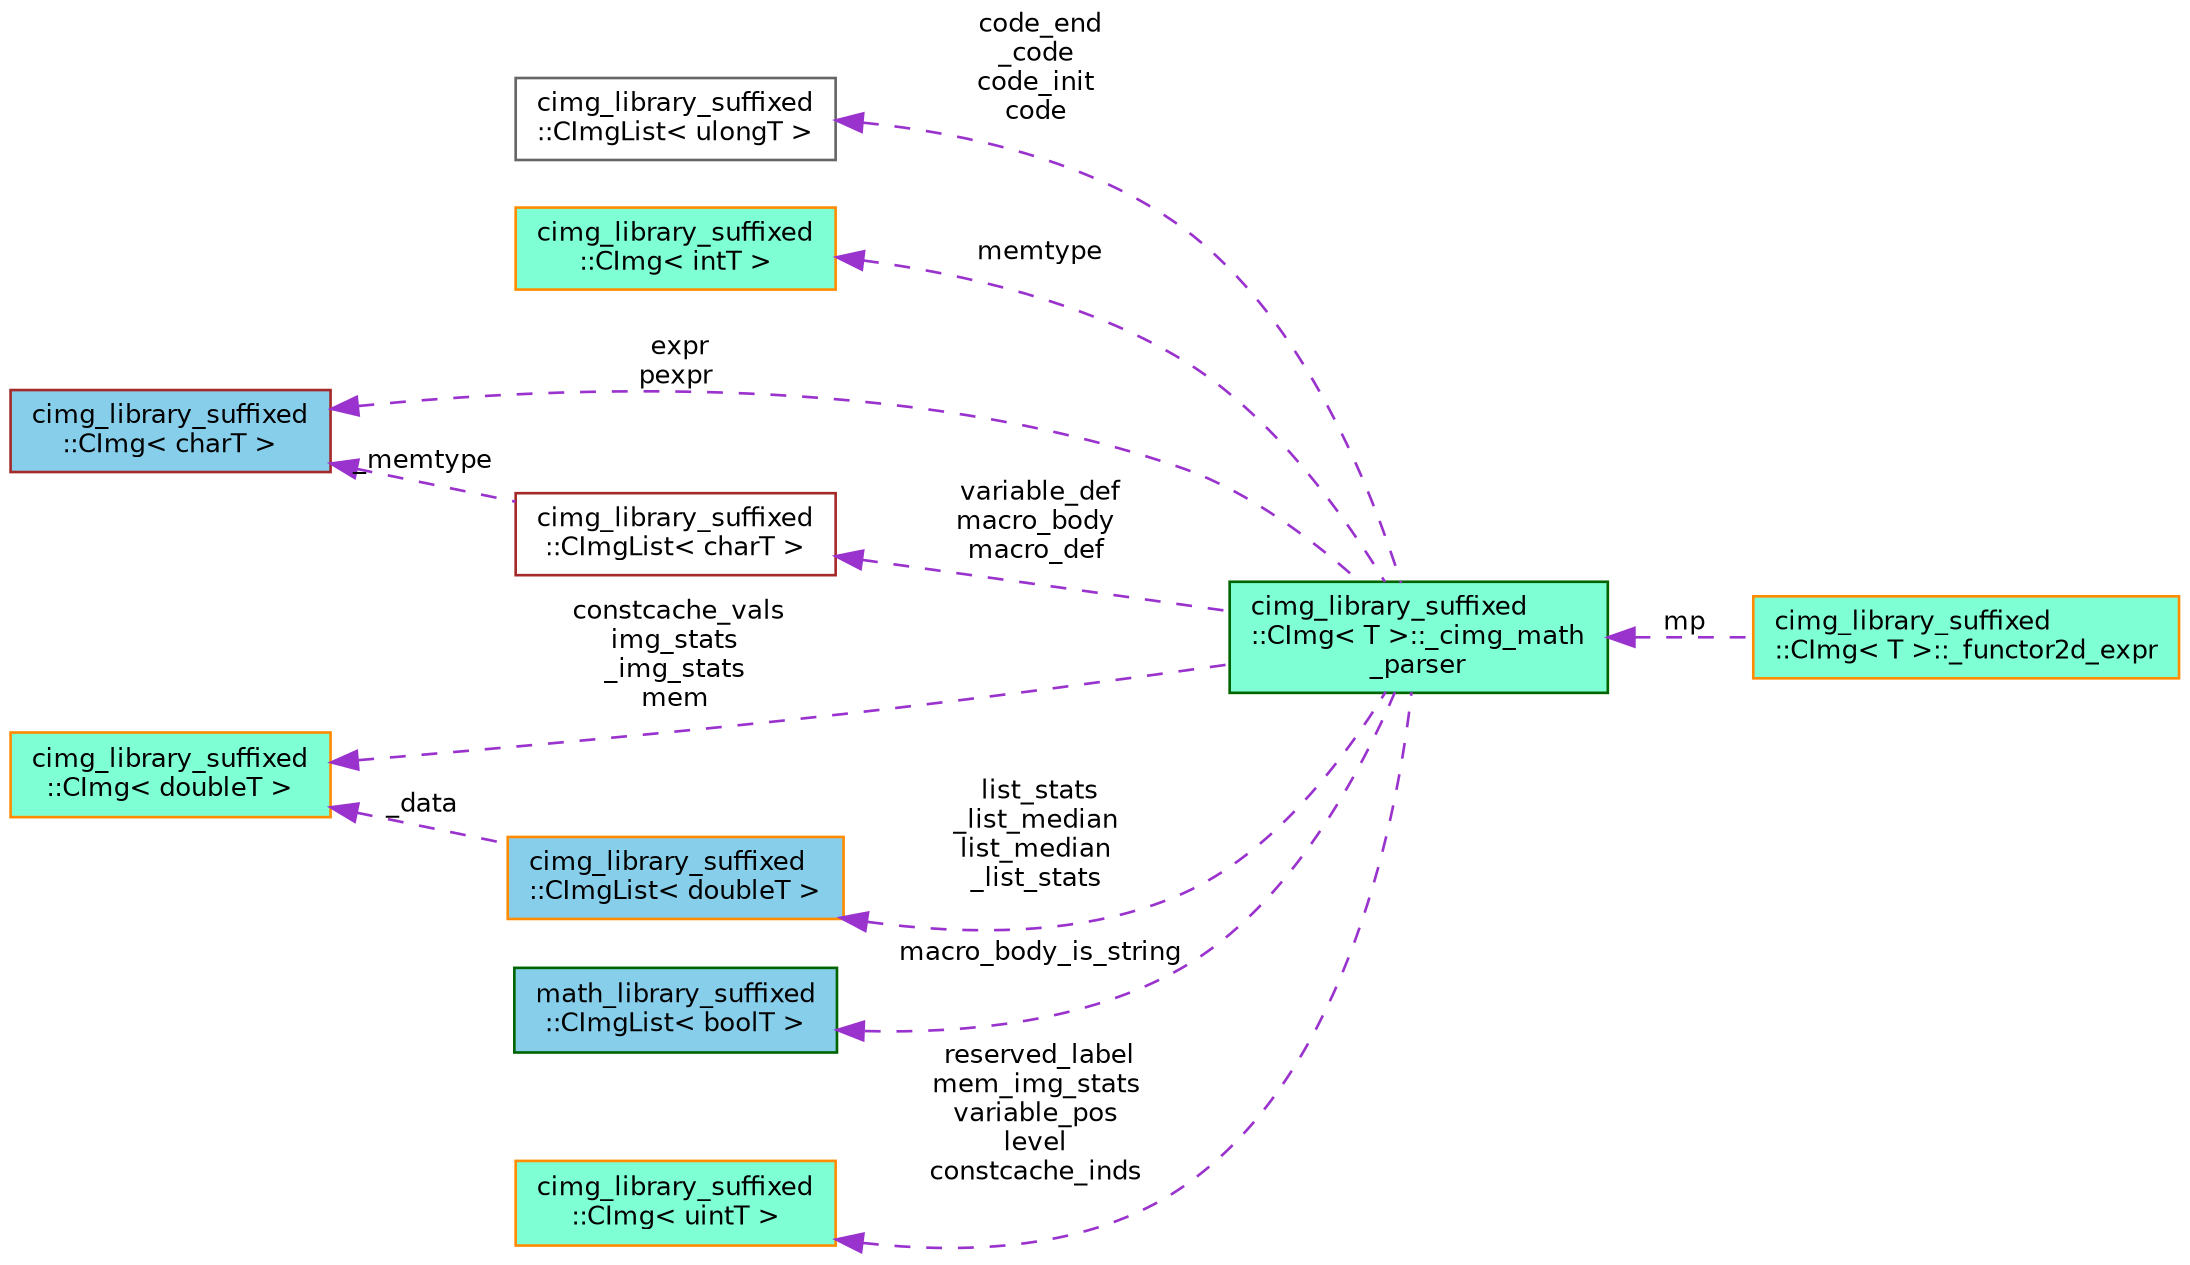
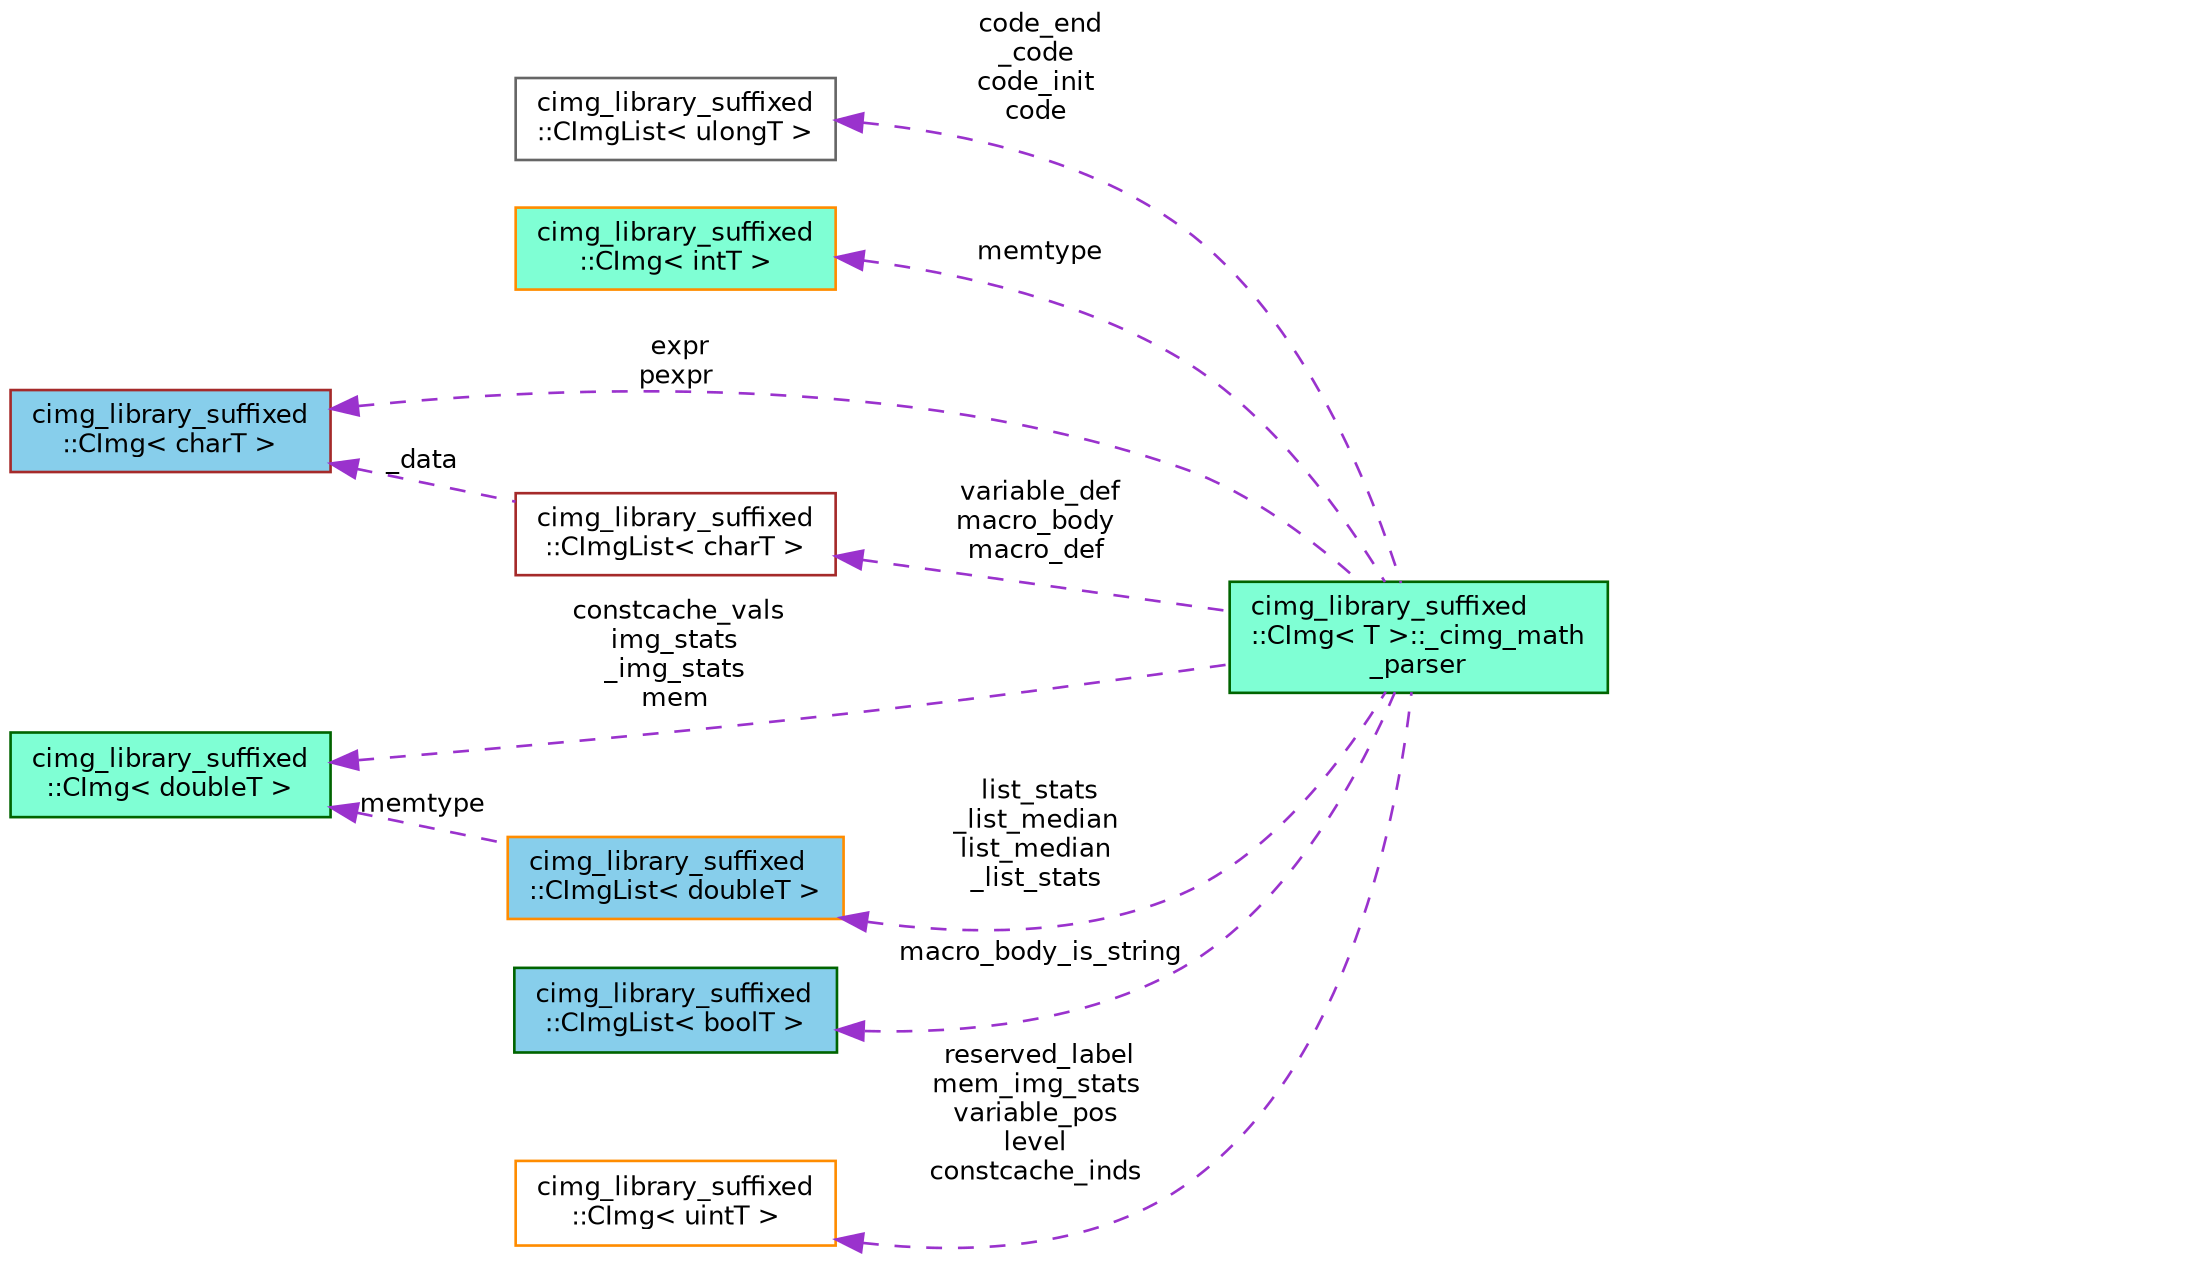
edge "cimg_library_suffixed ::CImgList< charT >" -> "cimg_library_suffixed ::CImg< charT >": label " _memtype" -> " _data"
node "cimg_library_suffixed ::CImg< T >::_functor2d_expr": removed
node "cimg_library_suffixed ::CImg< doubleT >": color darkorange -> darkgreen
edge "cimg_library_suffixed ::CImgList< doubleT >" -> "cimg_library_suffixed ::CImg< doubleT >": label " _data" -> " memtype"
node "math_library_suffixed ::CImgList< boolT >": label "math_library_suffixed ::CImgList< boolT >" -> "cimg_library_suffixed ::CImgList< boolT >"
node "cimg_library_suffixed ::CImg< uintT >": fillcolor aquamarine -> white
